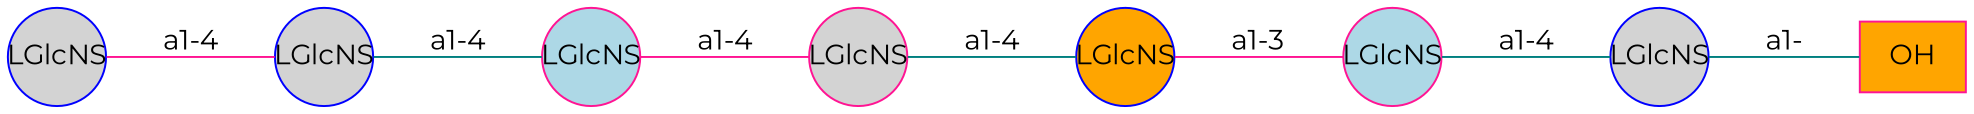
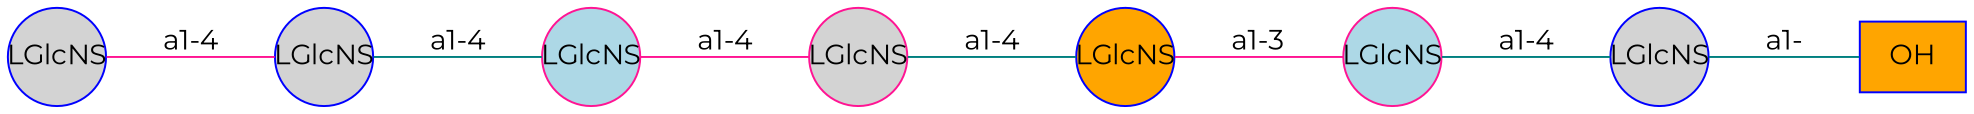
node "OH": color deeppink -> blue
